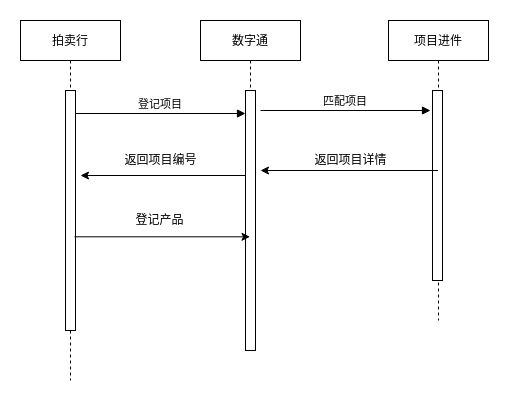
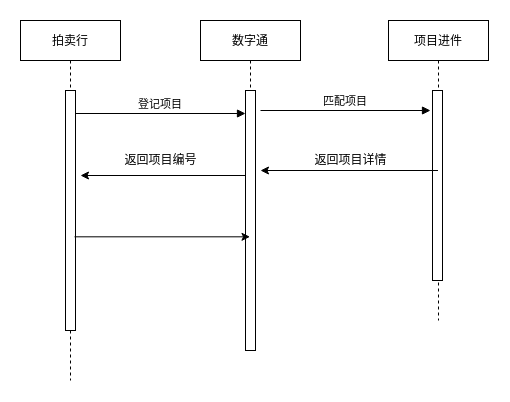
node "登记产品": removed
